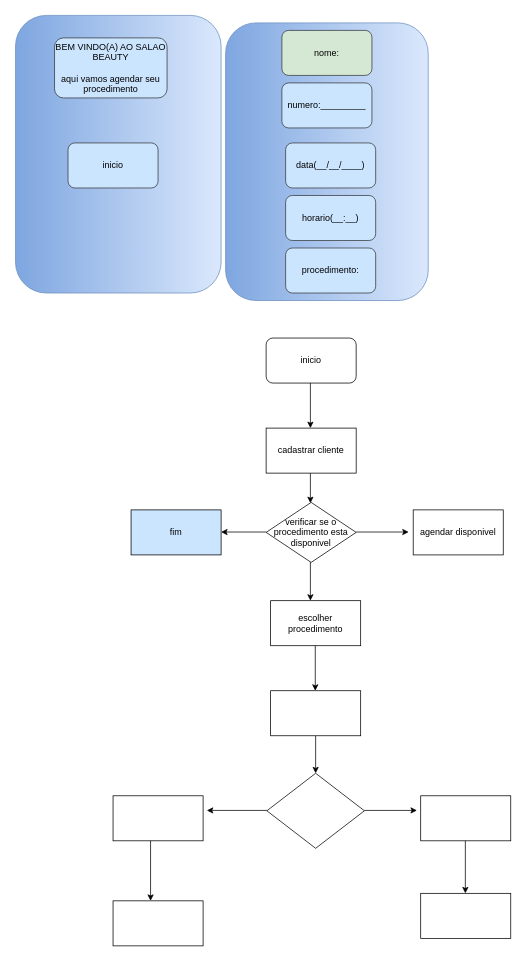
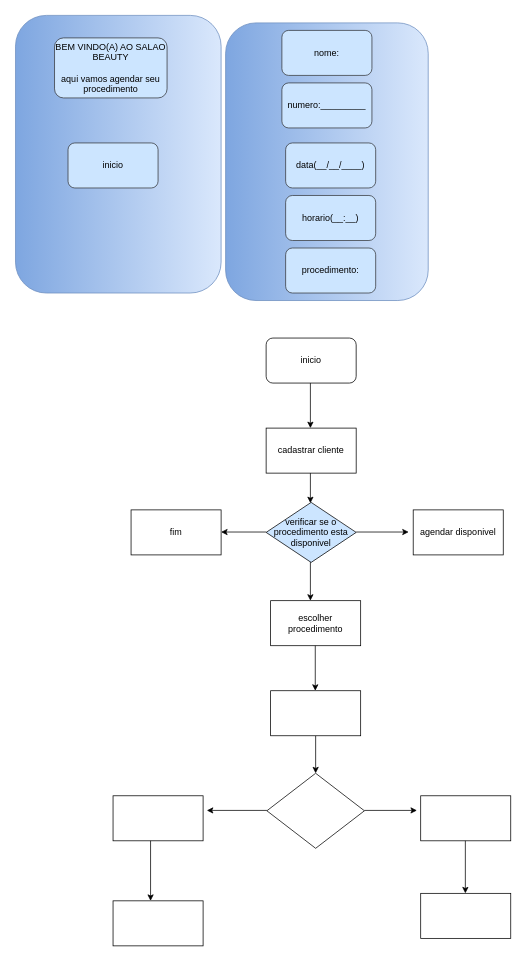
node "nome:": fillcolor #d5e8d4 -> #cce5ff
node "fim": fillcolor #cce5ff -> #ffffff
node "verificar se o procedimento esta disponivel": fillcolor #ffffff -> #cce5ff
